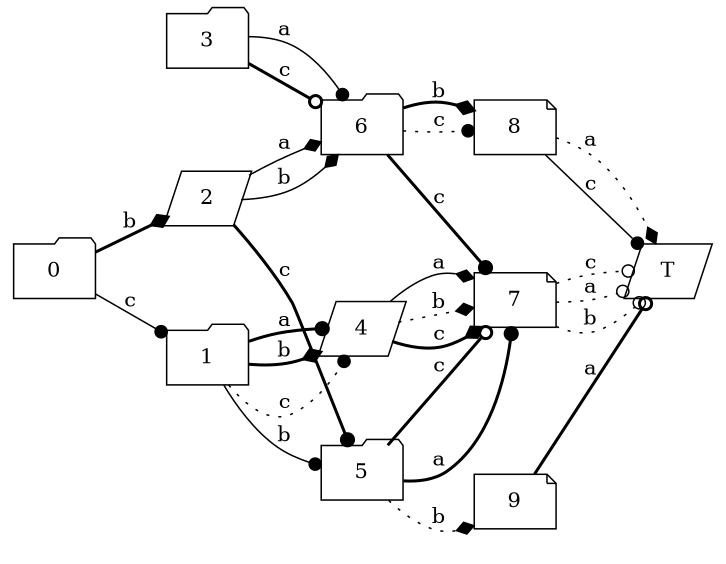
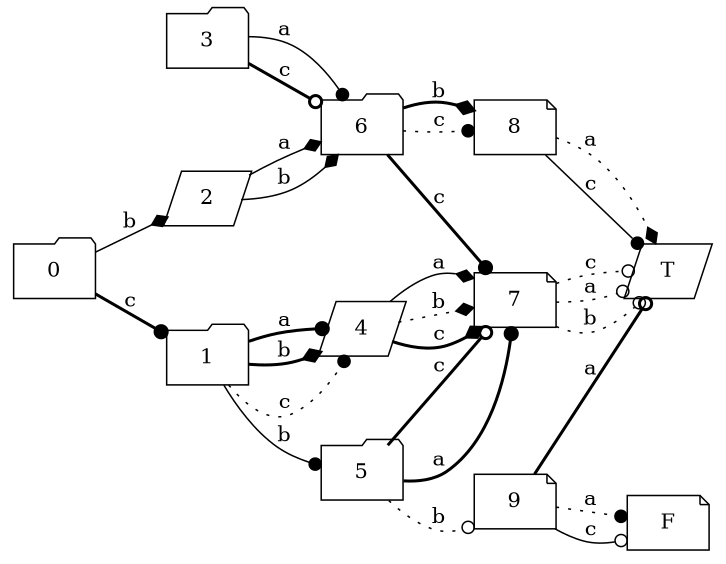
edge "0" -> "2": style bold -> solid
edge "0" -> "1": style solid -> bold
edge "2" -> "5": removed, label "c"
edge "5" -> "9": arrowhead diamond -> odot
node "F": added
